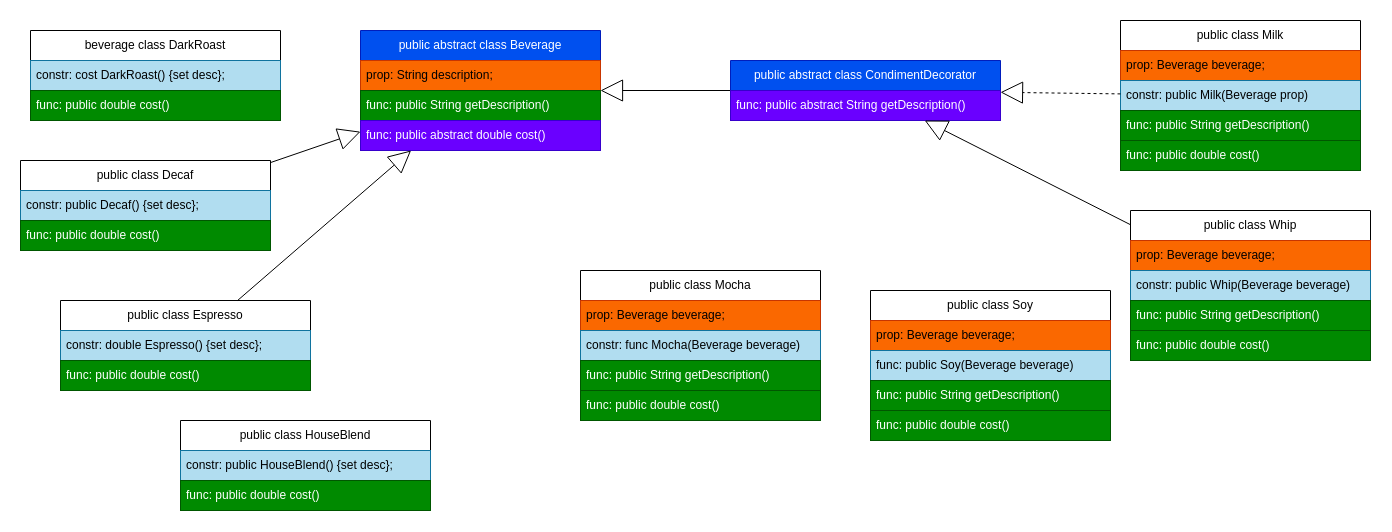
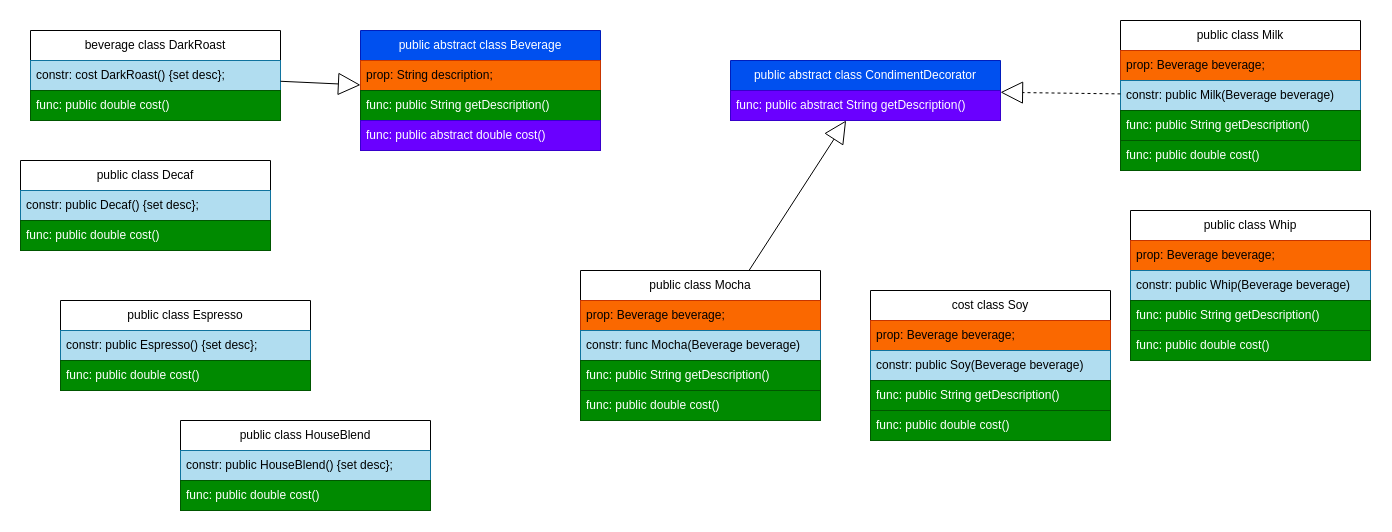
edge "beverage class DarkRoast" -> "public abstract class Beverage": added
edge "public abstract class CondimentDecorator" -> "public abstract class Beverage": removed
node "constr: public Milk(Beverage prop)": label "constr: public Milk(Beverage prop)" -> "constr: public Milk(Beverage beverage)"
edge "public class Decaf" -> "public abstract class Beverage": removed
edge "public class Whip" -> "public abstract class CondimentDecorator": removed
edge "public class Mocha" -> "public abstract class CondimentDecorator": added
edge "public class Espresso" -> "public abstract class Beverage": removed
node "public class Soy": label "public class Soy" -> "cost class Soy"
node "constr: double Espresso() {set desc};": label "constr: double Espresso() {set desc};" -> "constr: public Espresso() {set desc};"
node "func: public Soy(Beverage beverage)": label "func: public Soy(Beverage beverage)" -> "constr: public Soy(Beverage beverage)"
